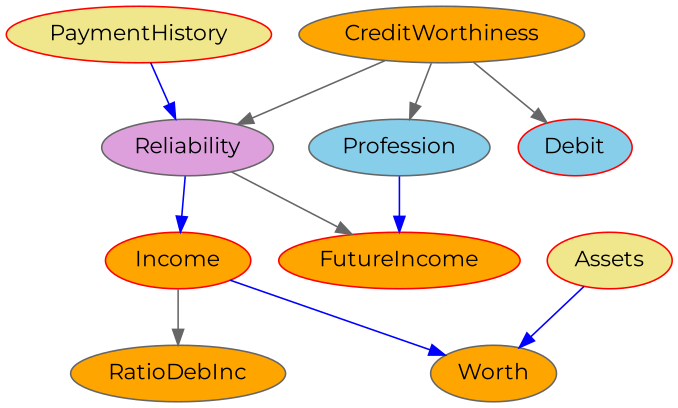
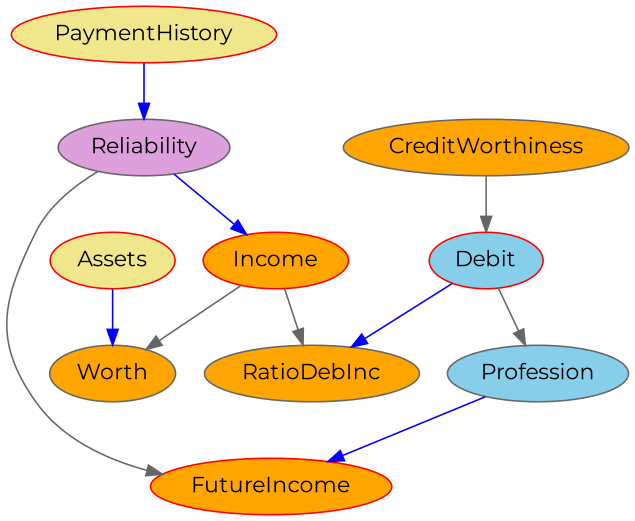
edge "CreditWorthiness" -> "Profession": now "Debit" -> "Profession"
edge "CreditWorthiness" -> "Reliability": removed
edge "Debit" -> "RatioDebInc": added
edge "Income" -> "Worth": color blue -> gray40
